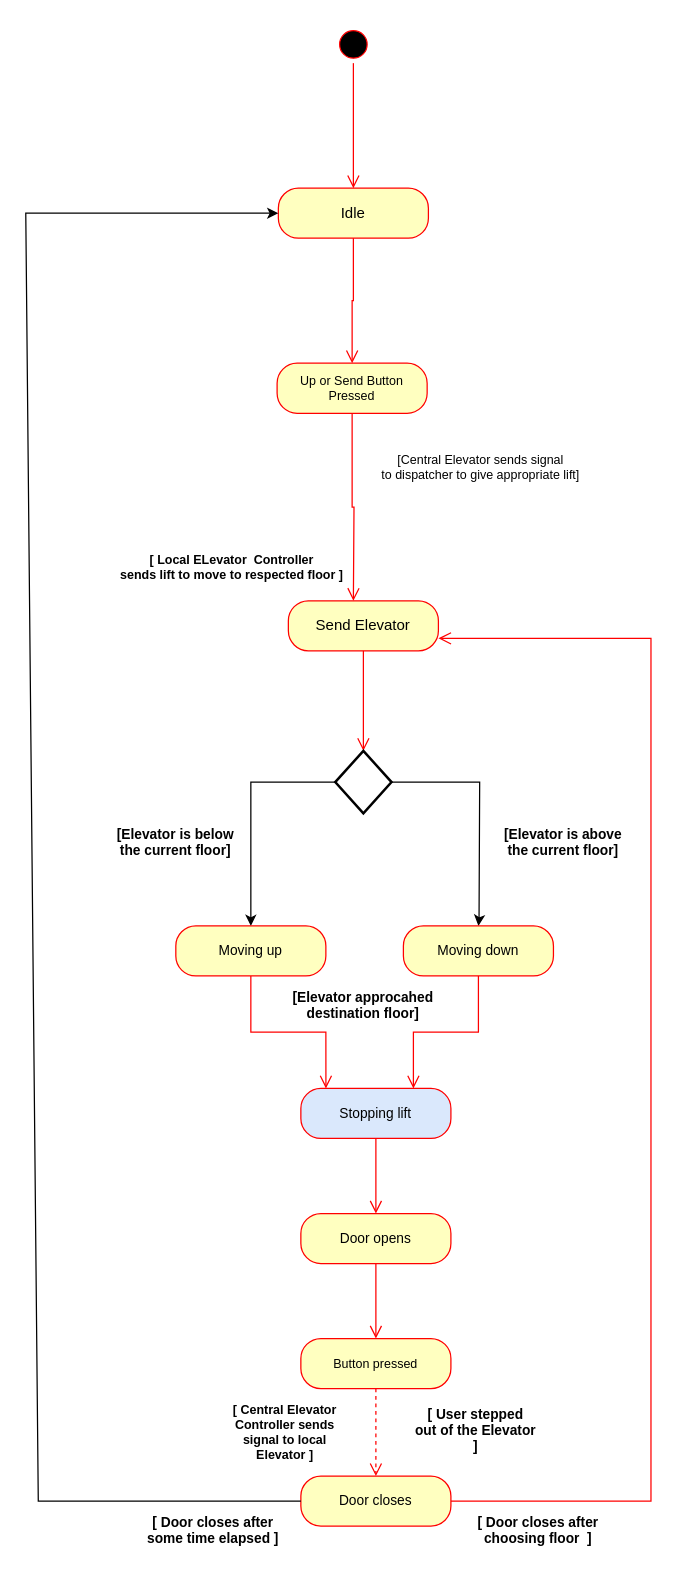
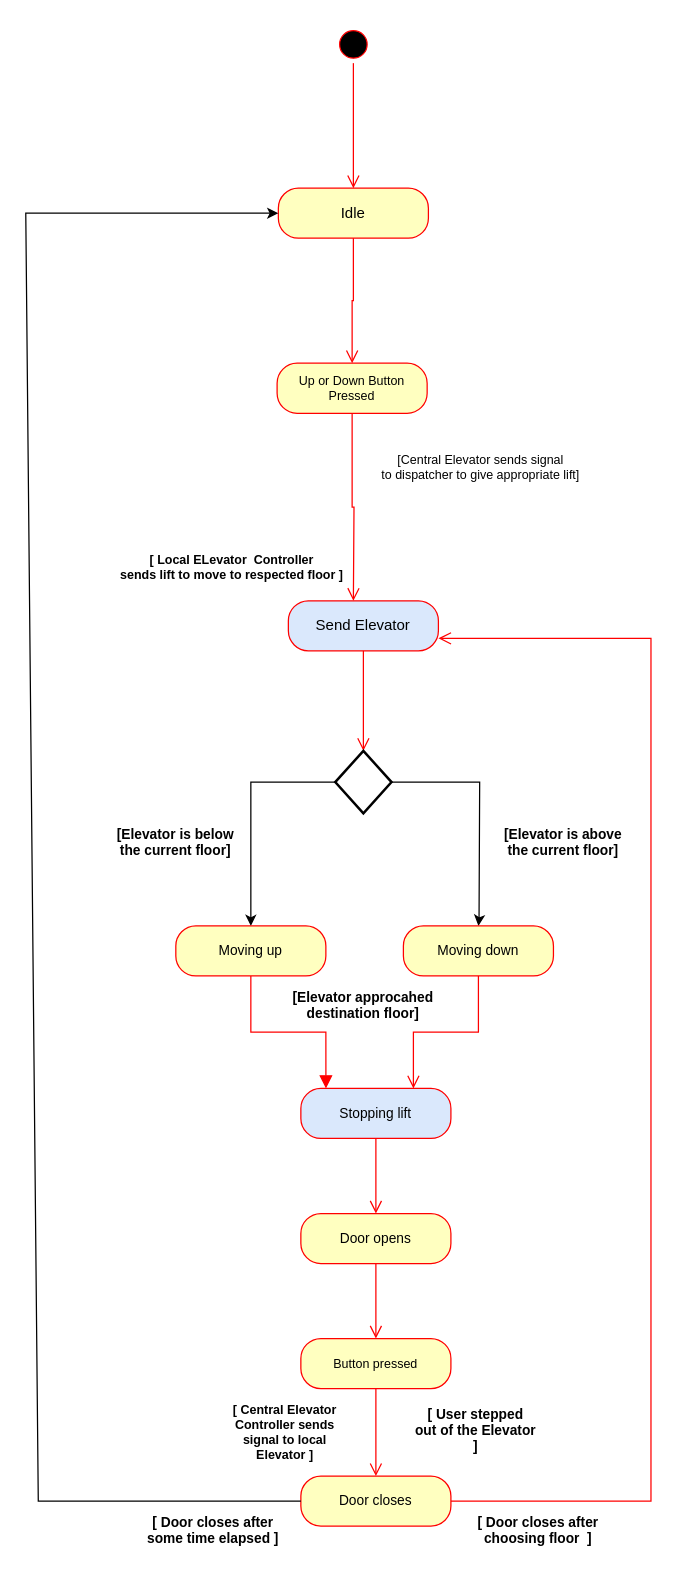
node "Up or Send Button Pressed": label "Up or Send Button Pressed" -> "Up or Down Button Pressed"
node "Send Elevator": fillcolor #ffffc0 -> #dae8fc
edge "Moving up" -> "Stopping lift": arrowhead open -> block
edge "Button pressed" -> "Door closes": style dashed -> solid
